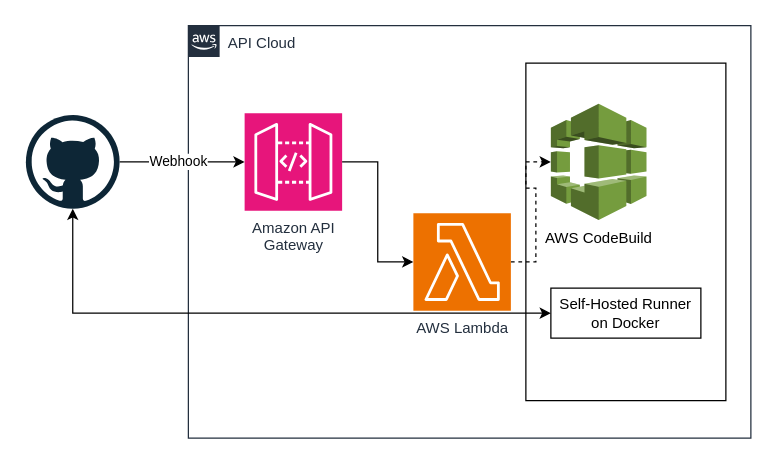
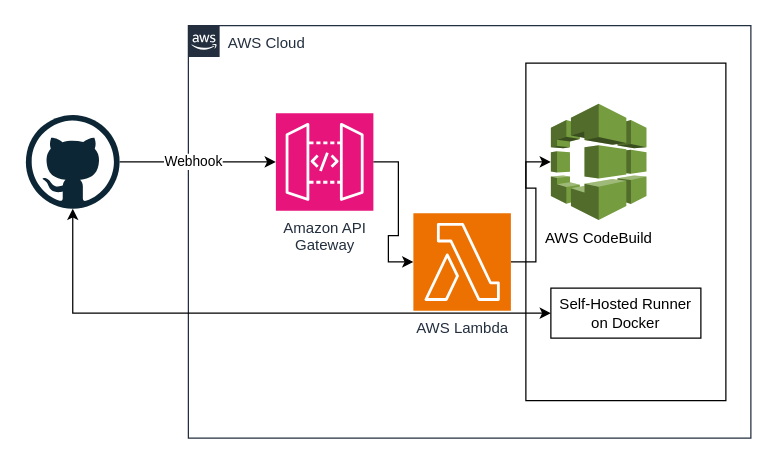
node "API Cloud": label "API Cloud" -> "AWS Cloud"
node "Amazon API Gateway": moved (293, 162) -> (324, 162)
edge "AWS Lambda" -> "AWS CodeBuild": style dashed -> solid
